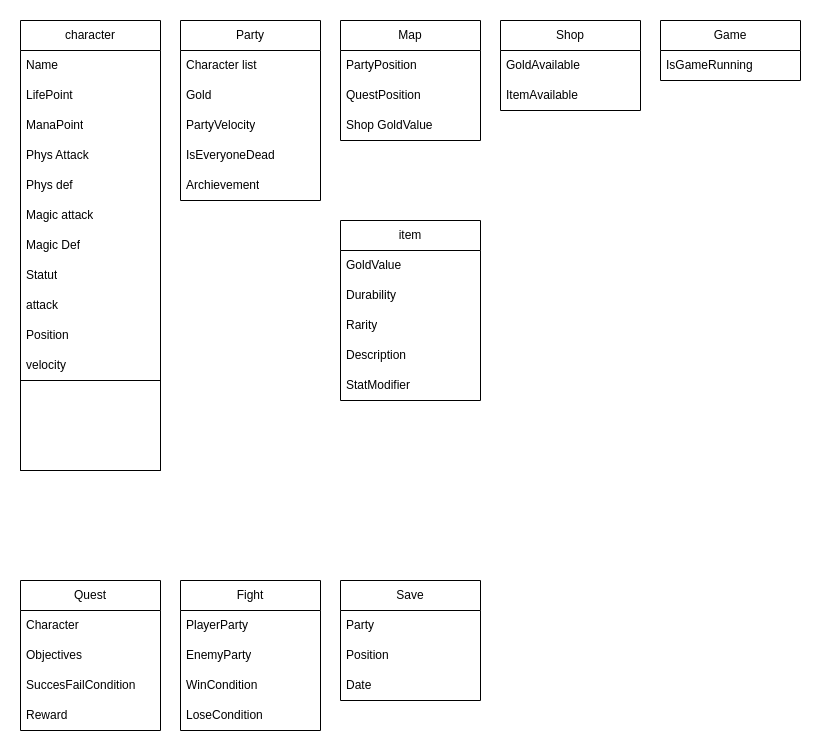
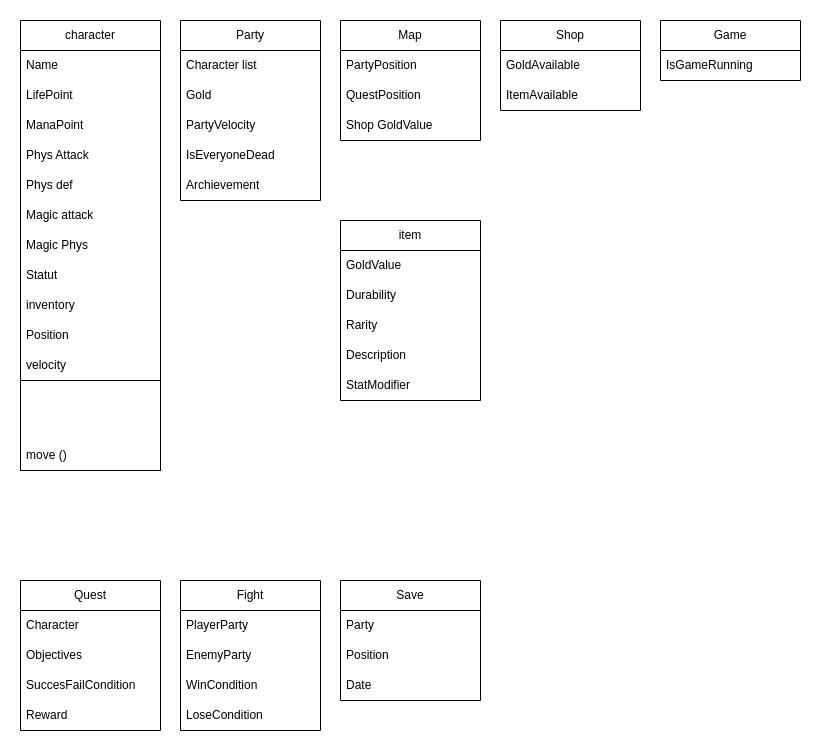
node "Magic Def": label "Magic Def" -> "Magic Phys"
node "attack": label "attack" -> "inventory"
node "move ()": added
